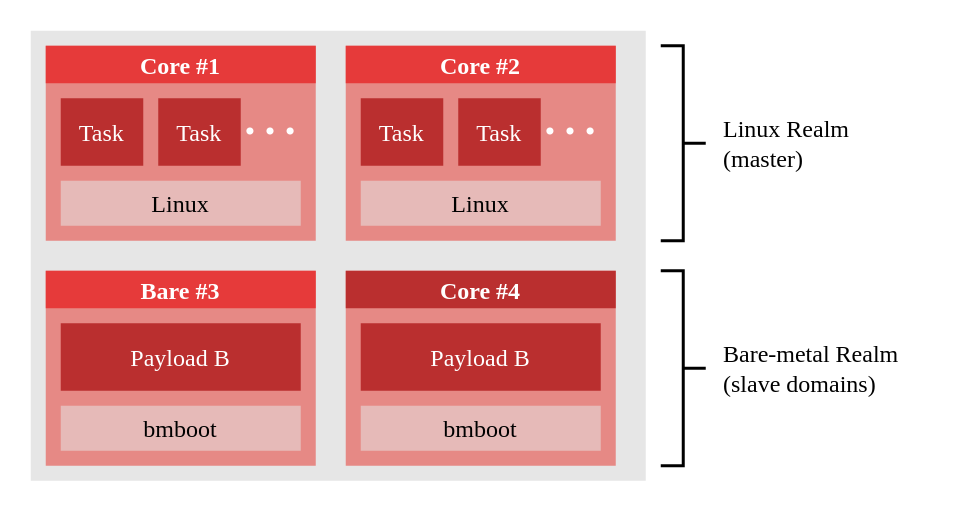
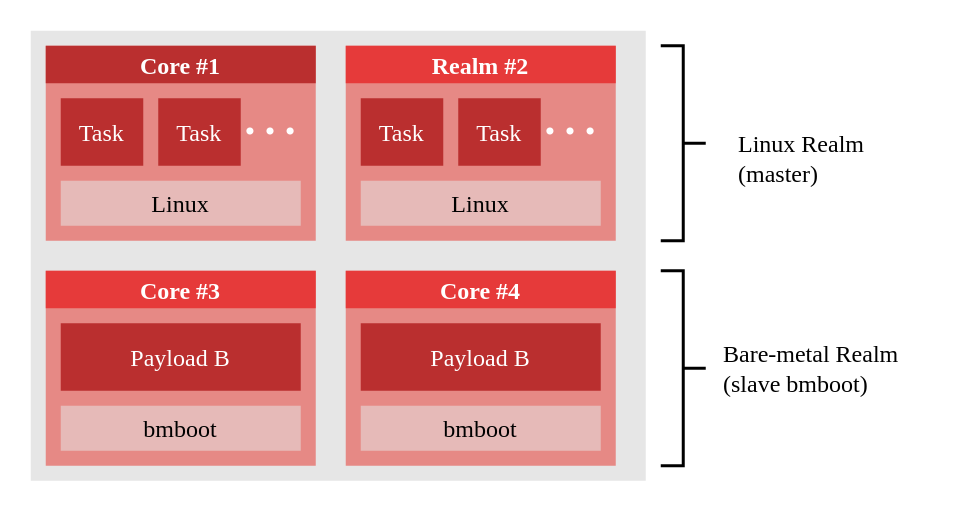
node "Core #1": fillcolor #e63a3a -> #ba2f2f
node "Core #2": label "Core #2" -> "Realm #2"
node "Linux Realm (master)": moved (826, 143) -> (841, 158)
node "Bare #3": label "Bare #3" -> "Core #3"
node "Core #4": fillcolor #ba2f2f -> #e63a3a
node "Bare-metal Realm (slave domains)": label "Bare-metal Realm (slave domains)" -> "Bare-metal Realm (slave bmboot)"
